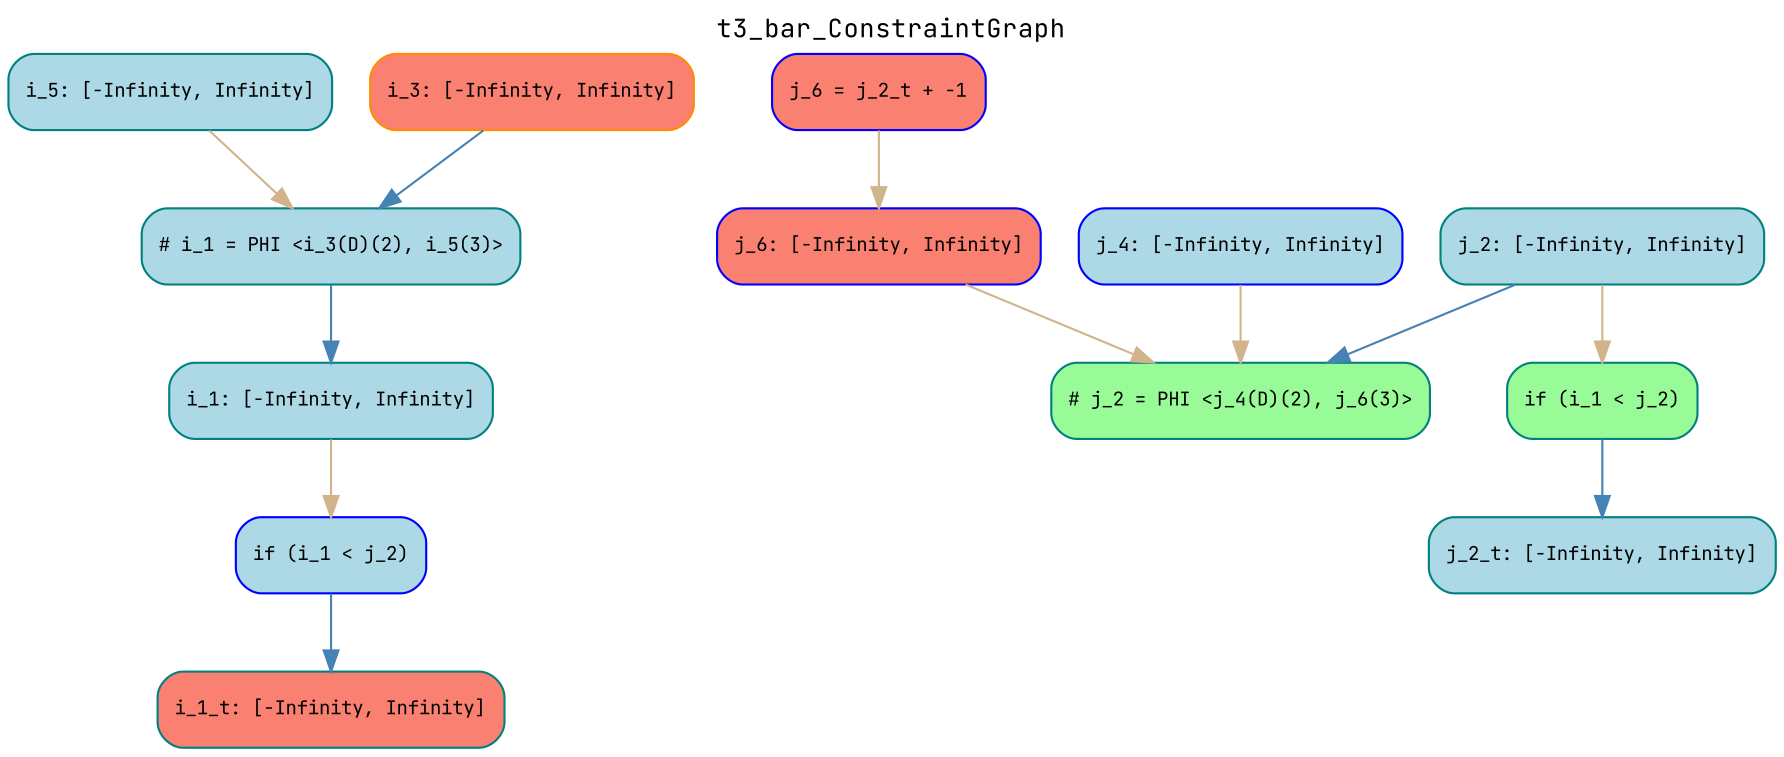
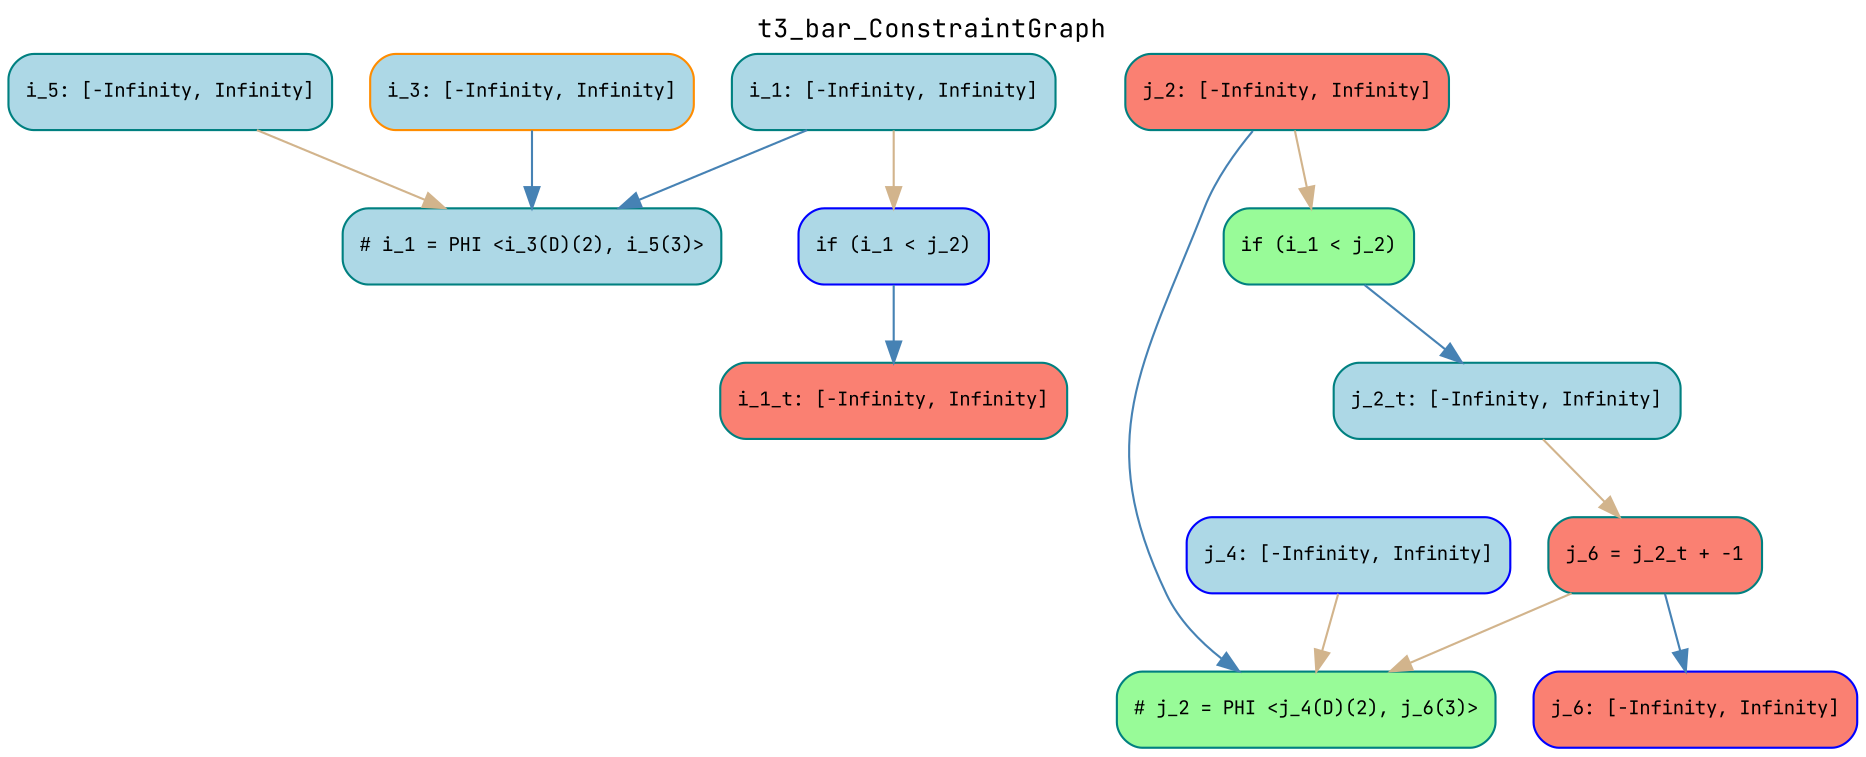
node "i_3: [-Infinity, Infinity]": fillcolor salmon -> lightblue
node "j_6 = j_2_t + -1": color blue -> teal
edge "j_6 = j_2_t + -1" -> "j_6: [-Infinity, Infinity]": color tan -> steelblue
node "j_2: [-Infinity, Infinity]": fillcolor lightblue -> salmon
edge "# i_1 = PHI <i_3(D)(2), i_5(3)>" -> "i_1: [-Infinity, Infinity]": reversed
edge "j_6: [-Infinity, Infinity]" -> "# j_2 = PHI <j_4(D)(2), j_6(3)>": now "j_6 = j_2_t + -1" -> "# j_2 = PHI <j_4(D)(2), j_6(3)>"
edge "j_2_t: [-Infinity, Infinity]" -> "j_6 = j_2_t + -1": added
